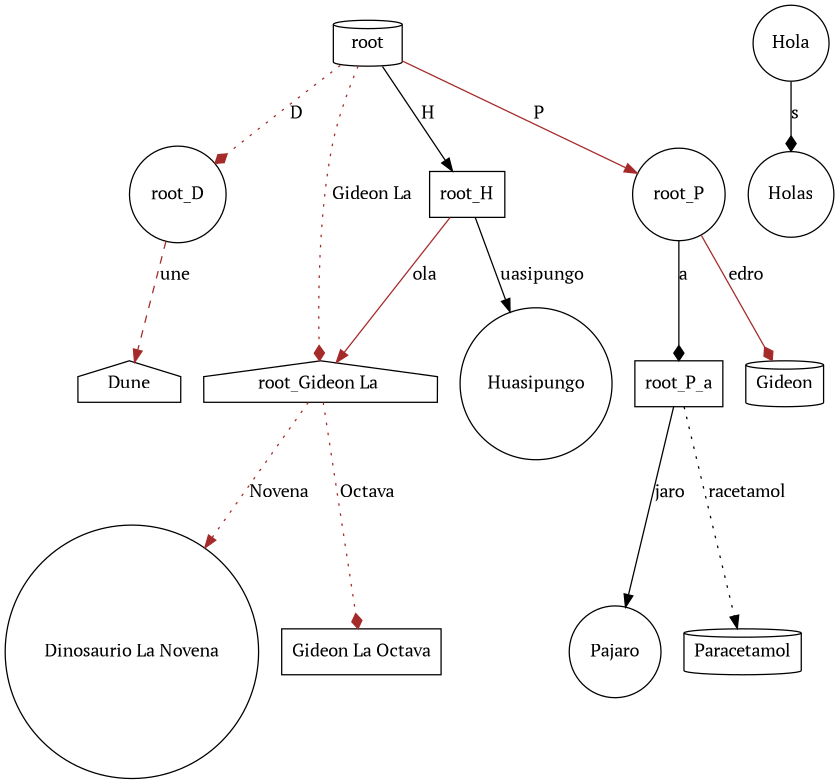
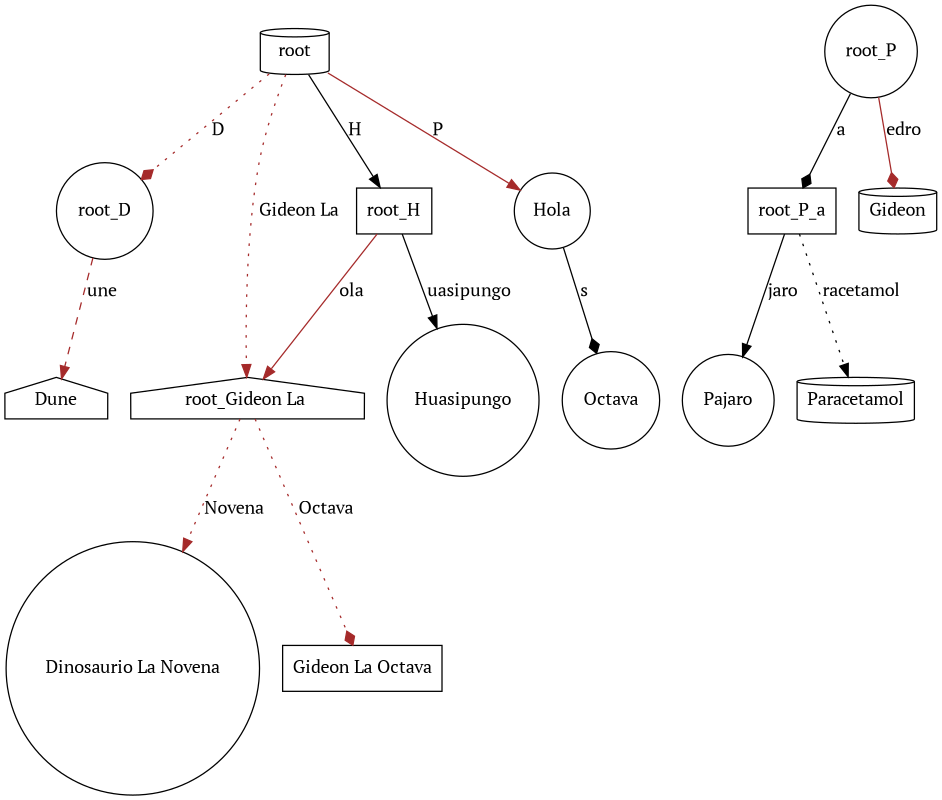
edge "root" -> "root_P": now "root" -> "Hola"
node "Holas": label "Holas" -> "Octava"
edge "root" -> "root_Gideon La": arrowhead diamond -> normal
